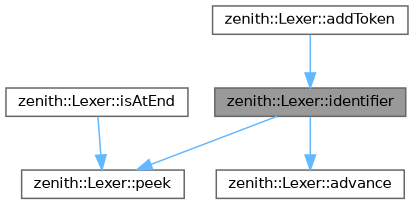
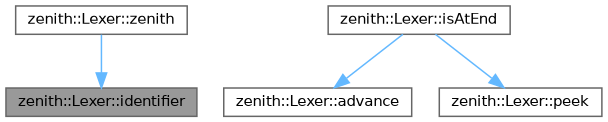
node "zenith::Lexer::addToken": label "zenith::Lexer::addToken" -> "zenith::Lexer::zenith"
edge "zenith::Lexer::identifier" -> "zenith::Lexer::advance": now "zenith::Lexer::isAtEnd" -> "zenith::Lexer::advance"
edge "zenith::Lexer::identifier" -> "zenith::Lexer::peek": removed
